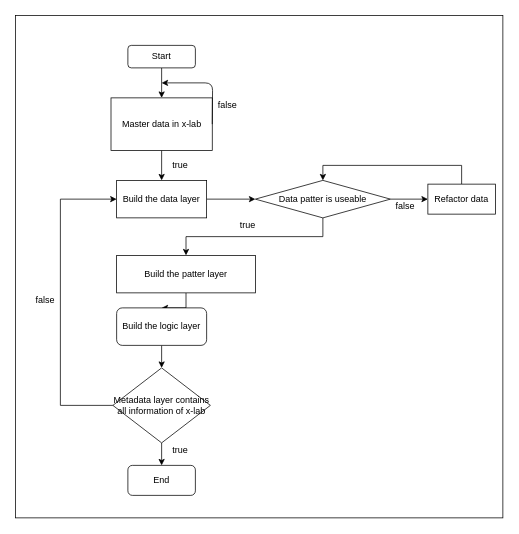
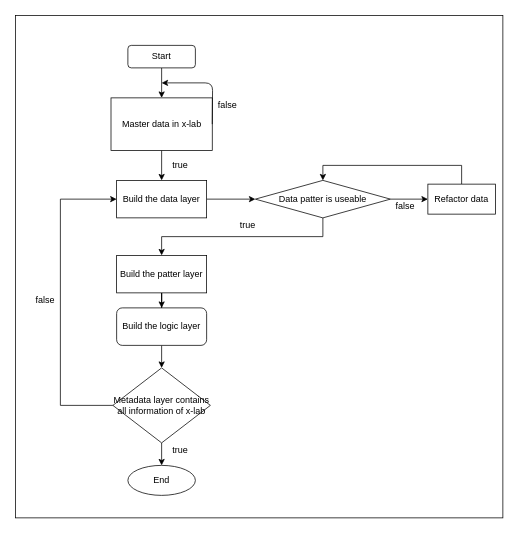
node "Build the patter layer": size 139x38 -> 90x38
node "End": shape rounded rectangle -> ellipse
